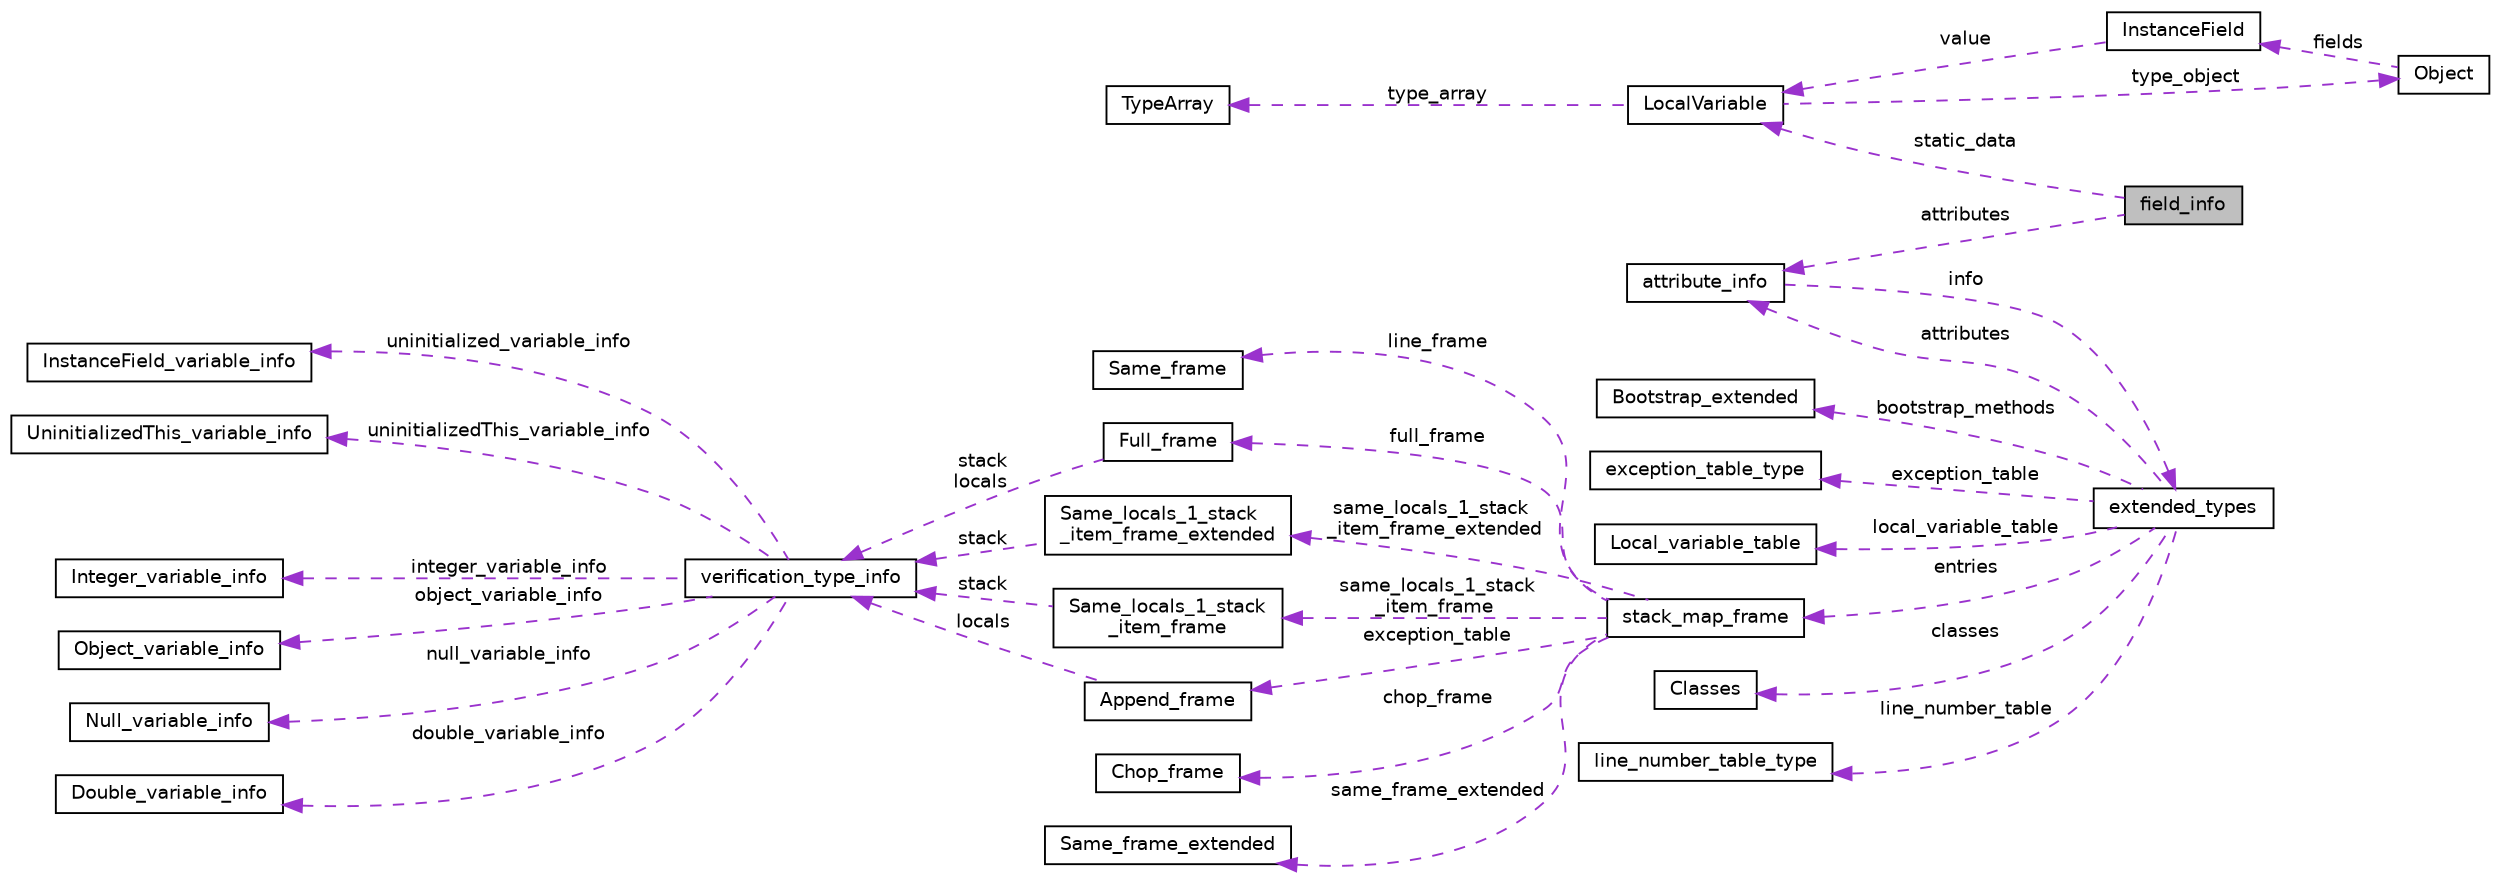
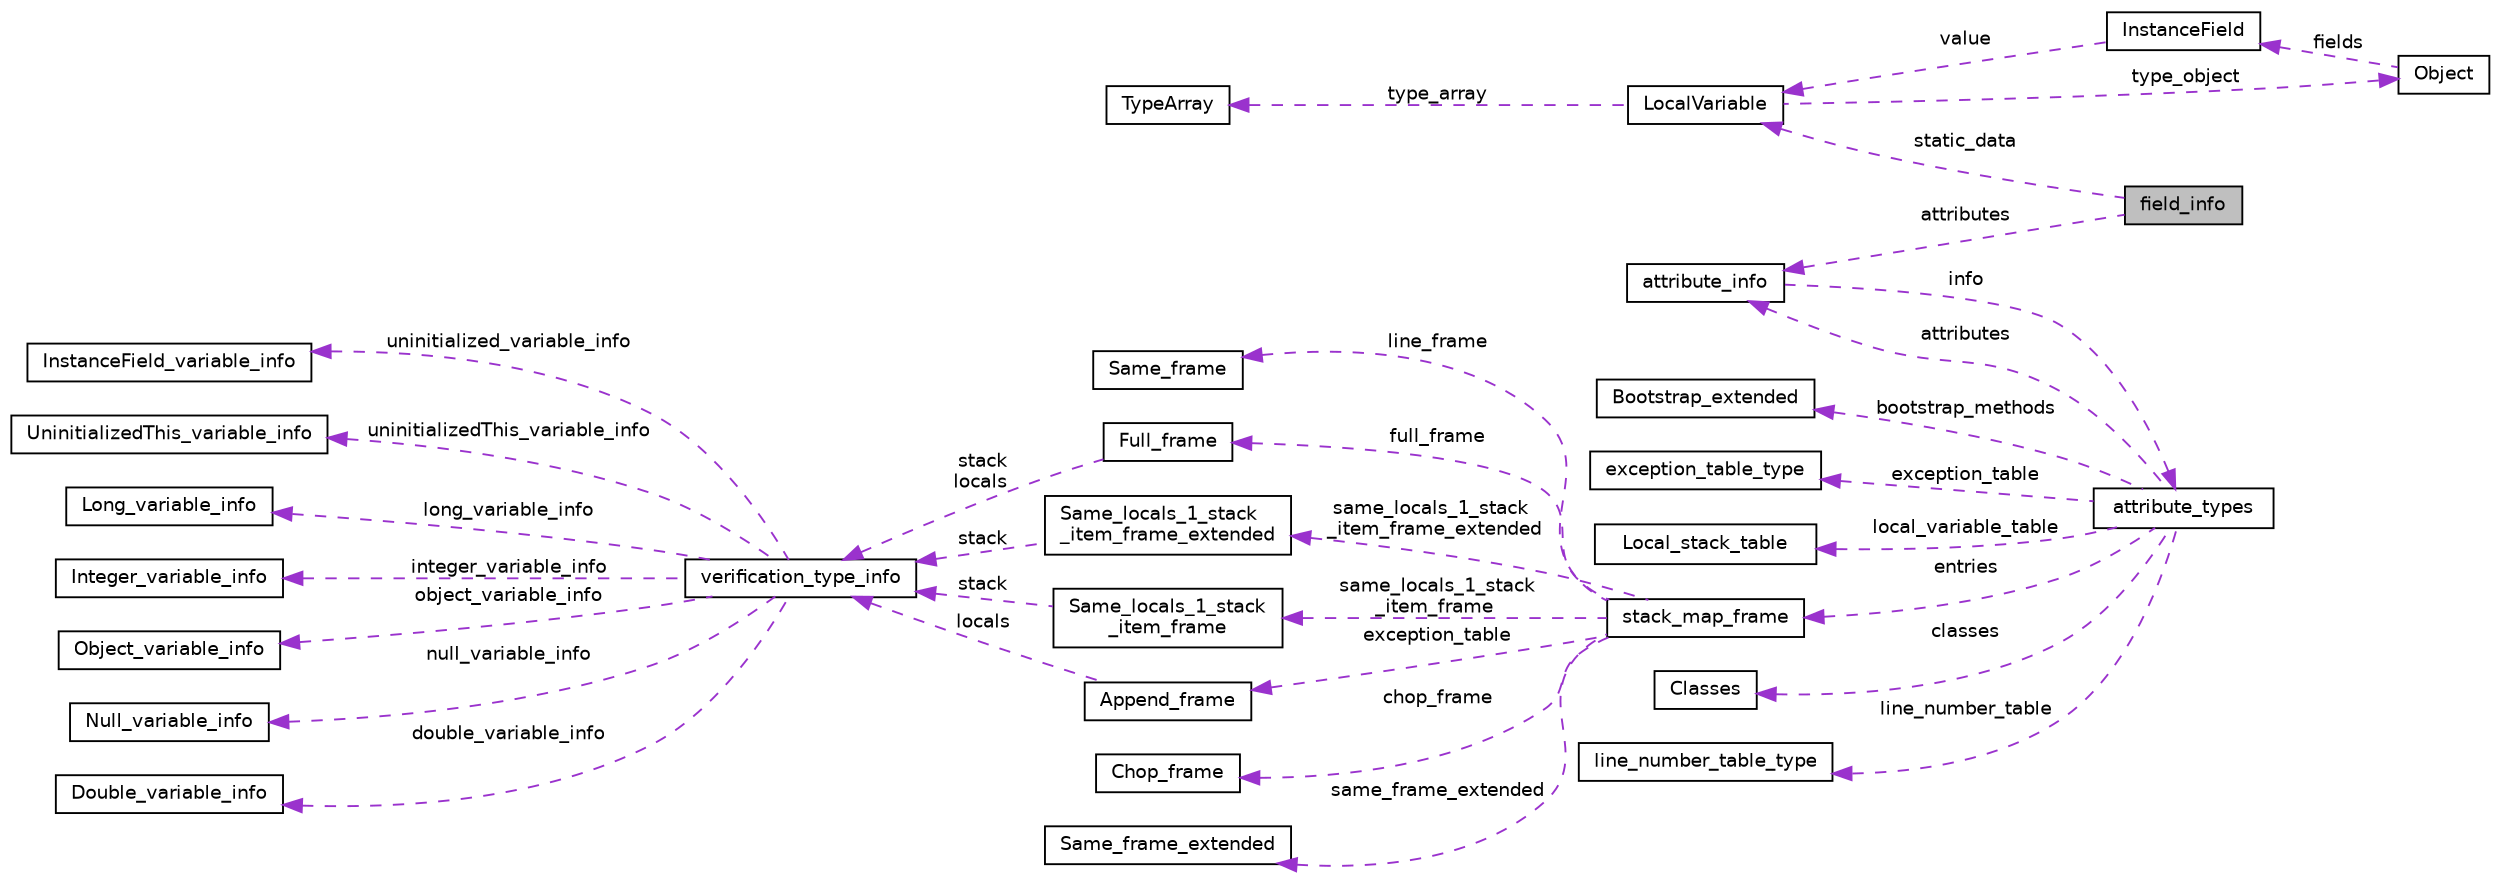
node "Long_variable_info": added
node "extended_types": label "extended_types" -> "attribute_types"
node "Local_variable_table": label "Local_variable_table" -> "Local_stack_table"
